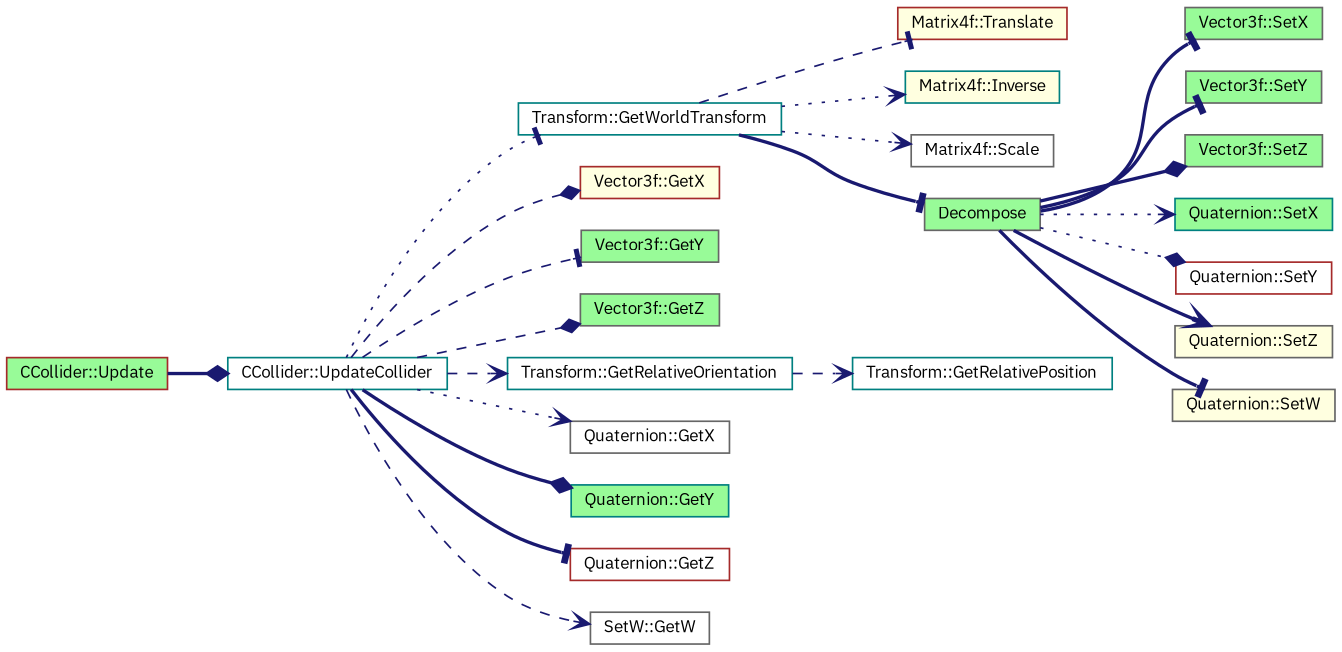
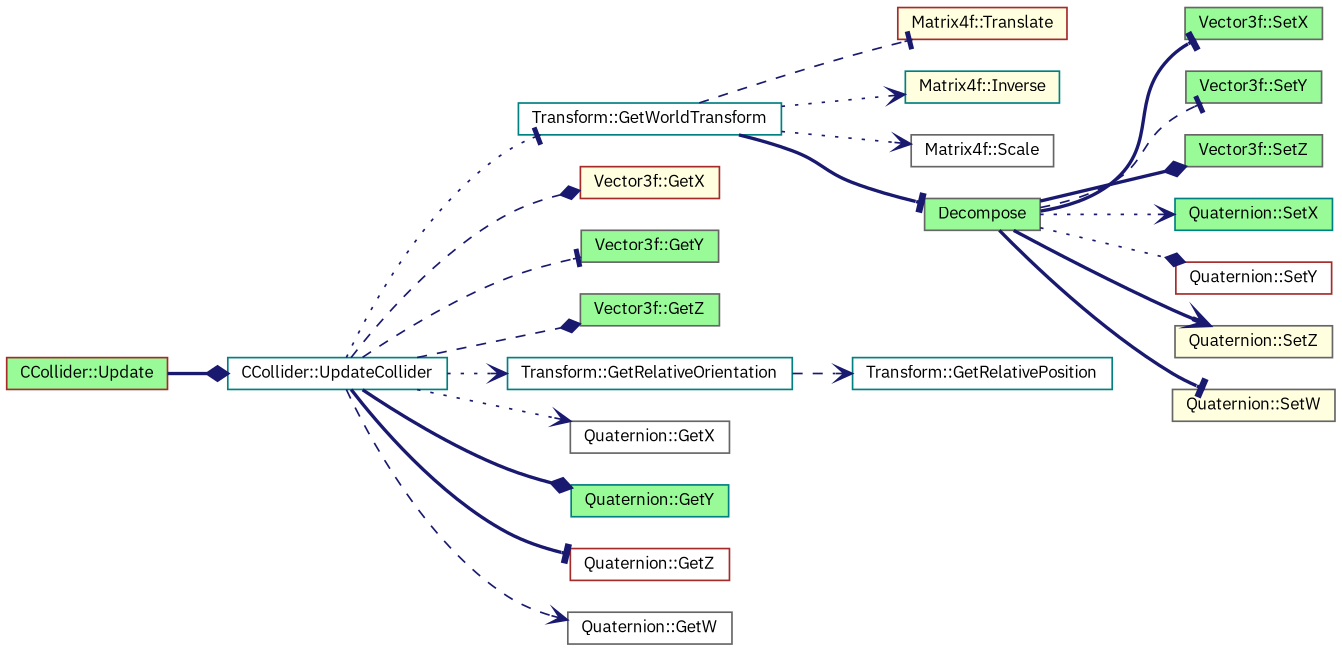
edge "Decompose" -> "Vector3f::SetY": style bold -> dashed
edge "CCollider::UpdateCollider" -> "Transform::GetRelativeOrientation": style dashed -> dotted
node "SetW::GetW": label "SetW::GetW" -> "Quaternion::GetW"
